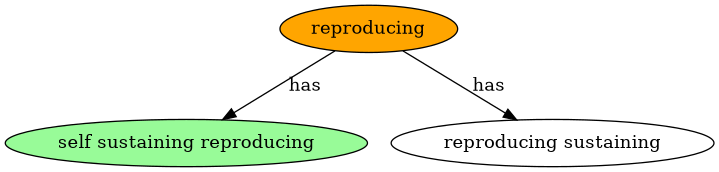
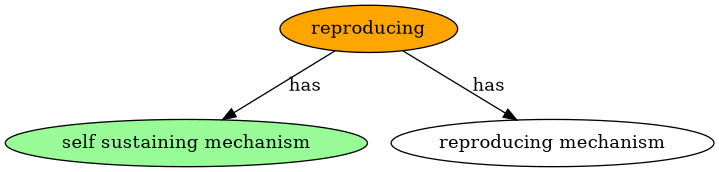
node "self sustaining reproducing": label "self sustaining reproducing" -> "self sustaining mechanism"
node "reproducing sustaining": label "reproducing sustaining" -> "reproducing mechanism"
